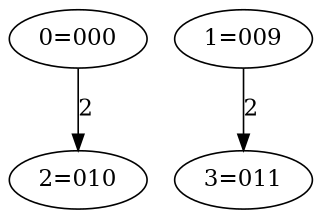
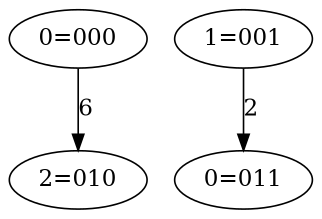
node "1=009": label "1=009" -> "1=001"
edge "0=000" -> "2=010": label "2" -> "6"
node "3=011": label "3=011" -> "0=011"
